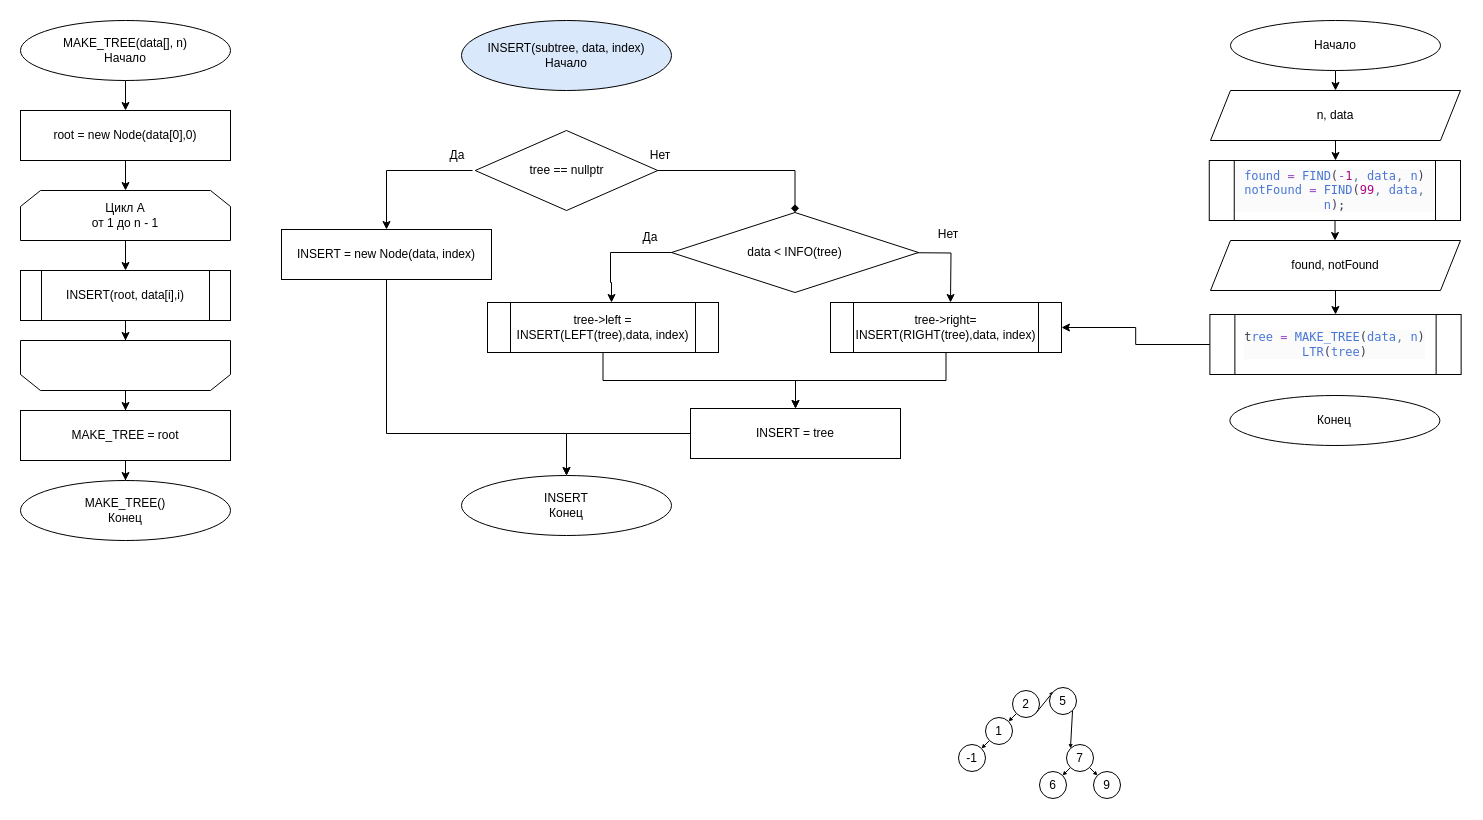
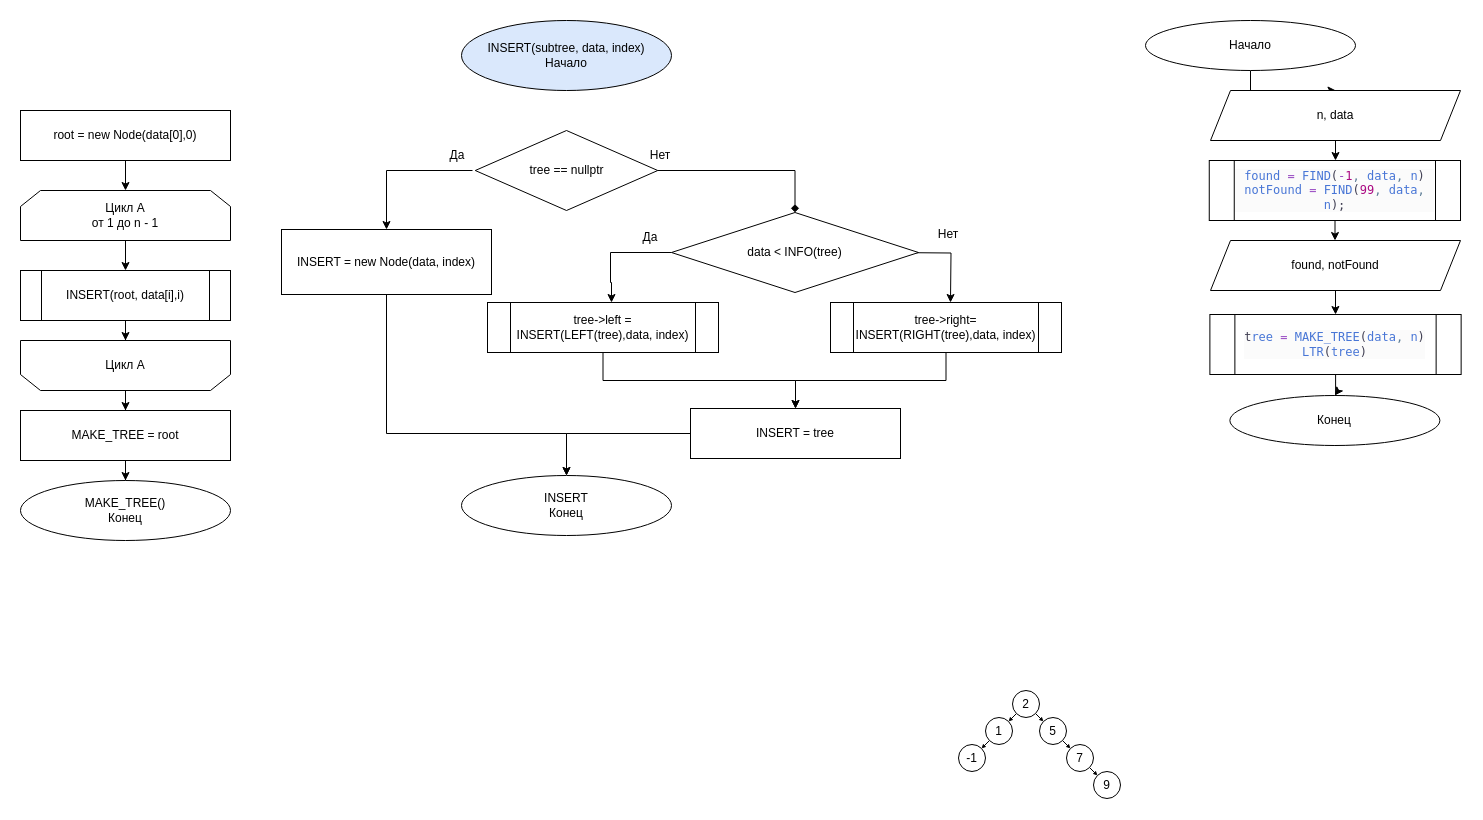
node "Начало": moved (1336, 46) -> (1251, 46)
node "MAKE_TREE(data[], n) Начало": removed
edge "MAKE_TREE(data[], n) Начало" -> "root = new Node(data[0],0)": removed
node "INSERT = new Node(data, index)": size 210x50 -> 210x65
edge "tree = MAKE_TREE(data, n) LTR(tree)" -> "tree->right= INSERT(RIGHT(tree),data, index)": now "tree = MAKE_TREE(data, n) LTR(tree)" -> "Конец"
node "Цикл А": added
node "5": moved (1063, 701) -> (1053, 731)
edge "7" -> "6": removed
node "6": removed
